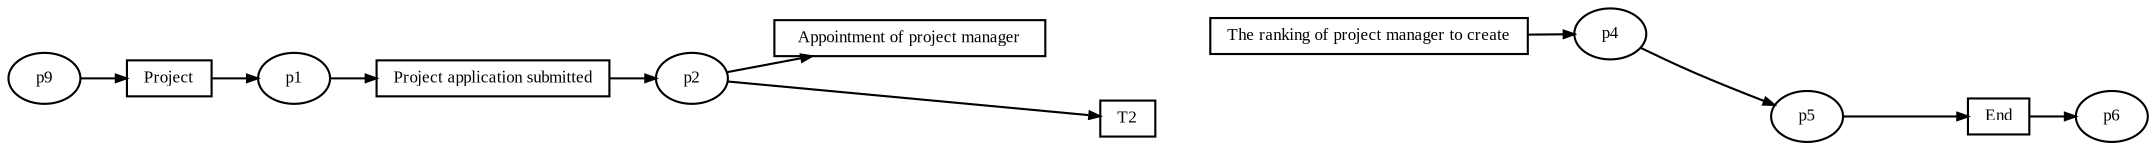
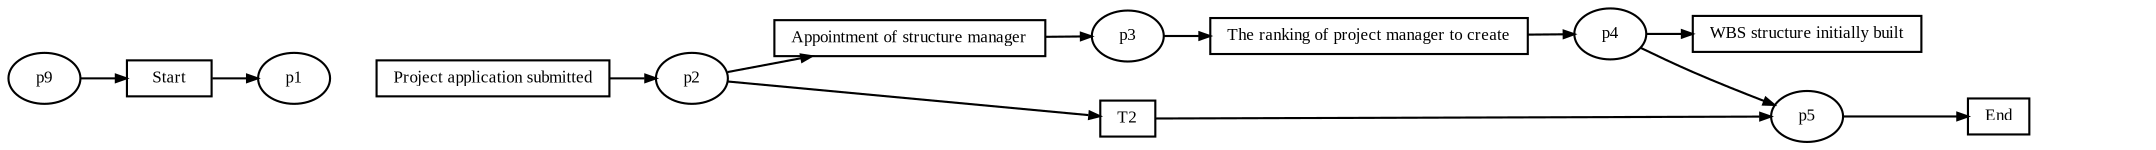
node "WBS structure initially built": added
node "p3": added
node "Appointment of project manager": label "Appointment of project manager" -> "Appointment of structure manager"
node "Project": label "Project" -> "Start"
edge "p1" -> "Project application submitted": removed
node "p6": removed
edge "T2" -> "p5": added
